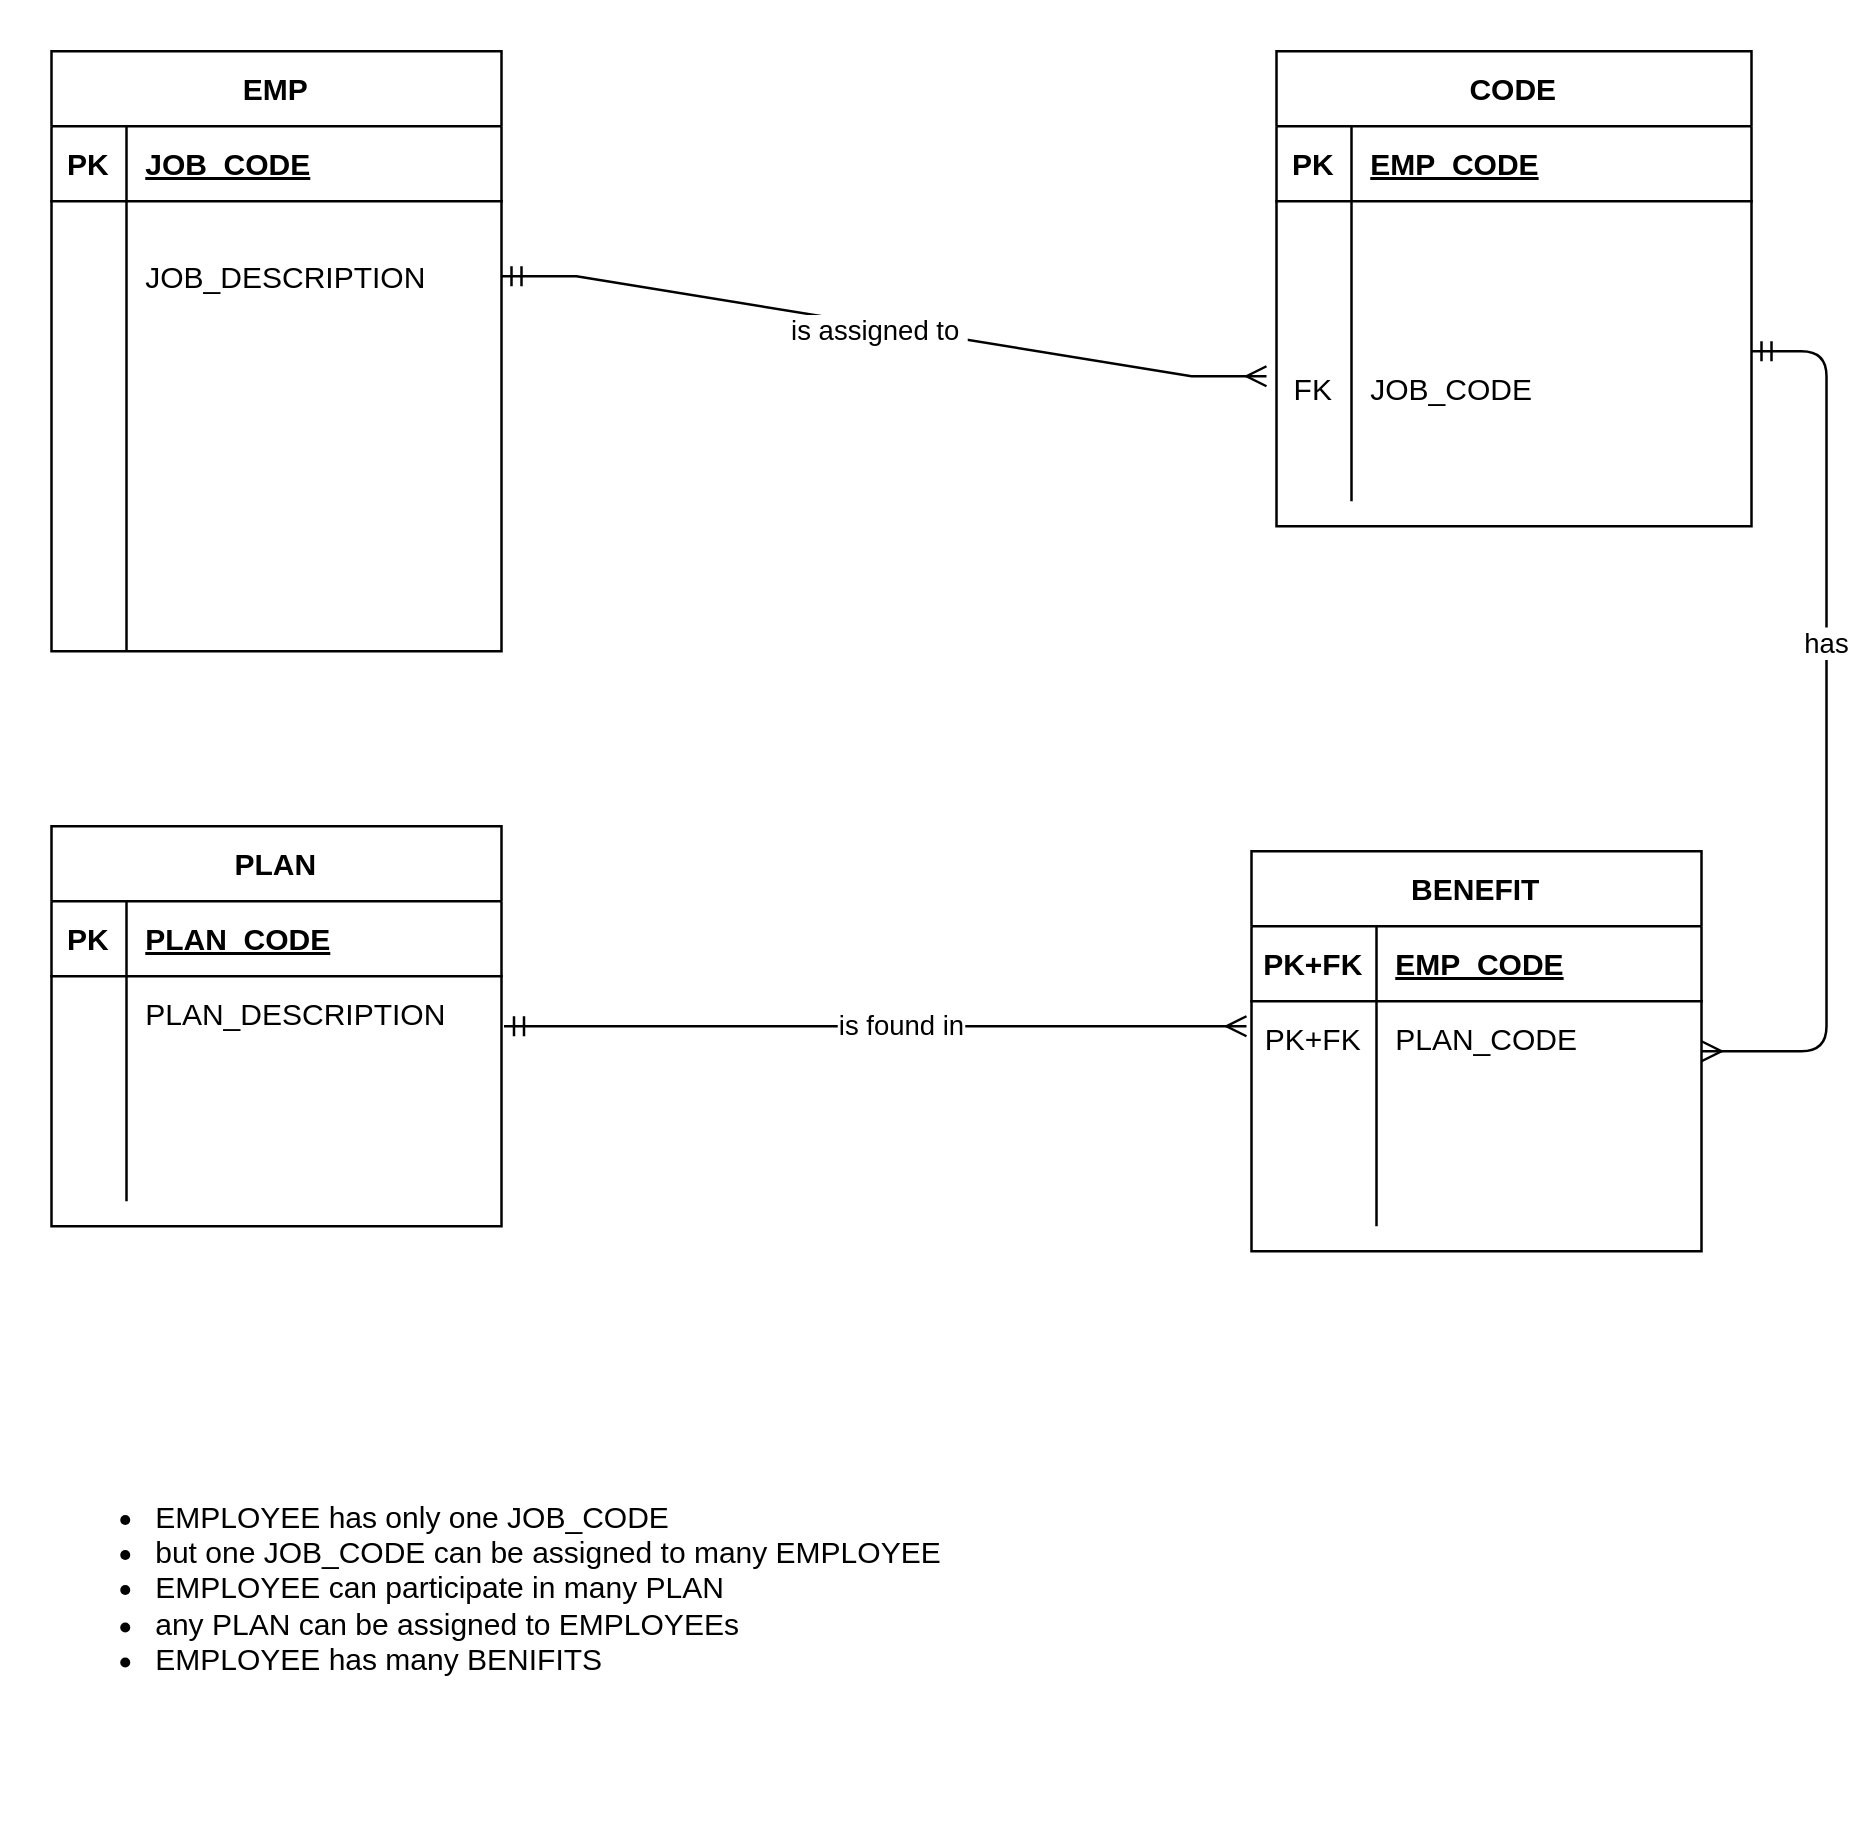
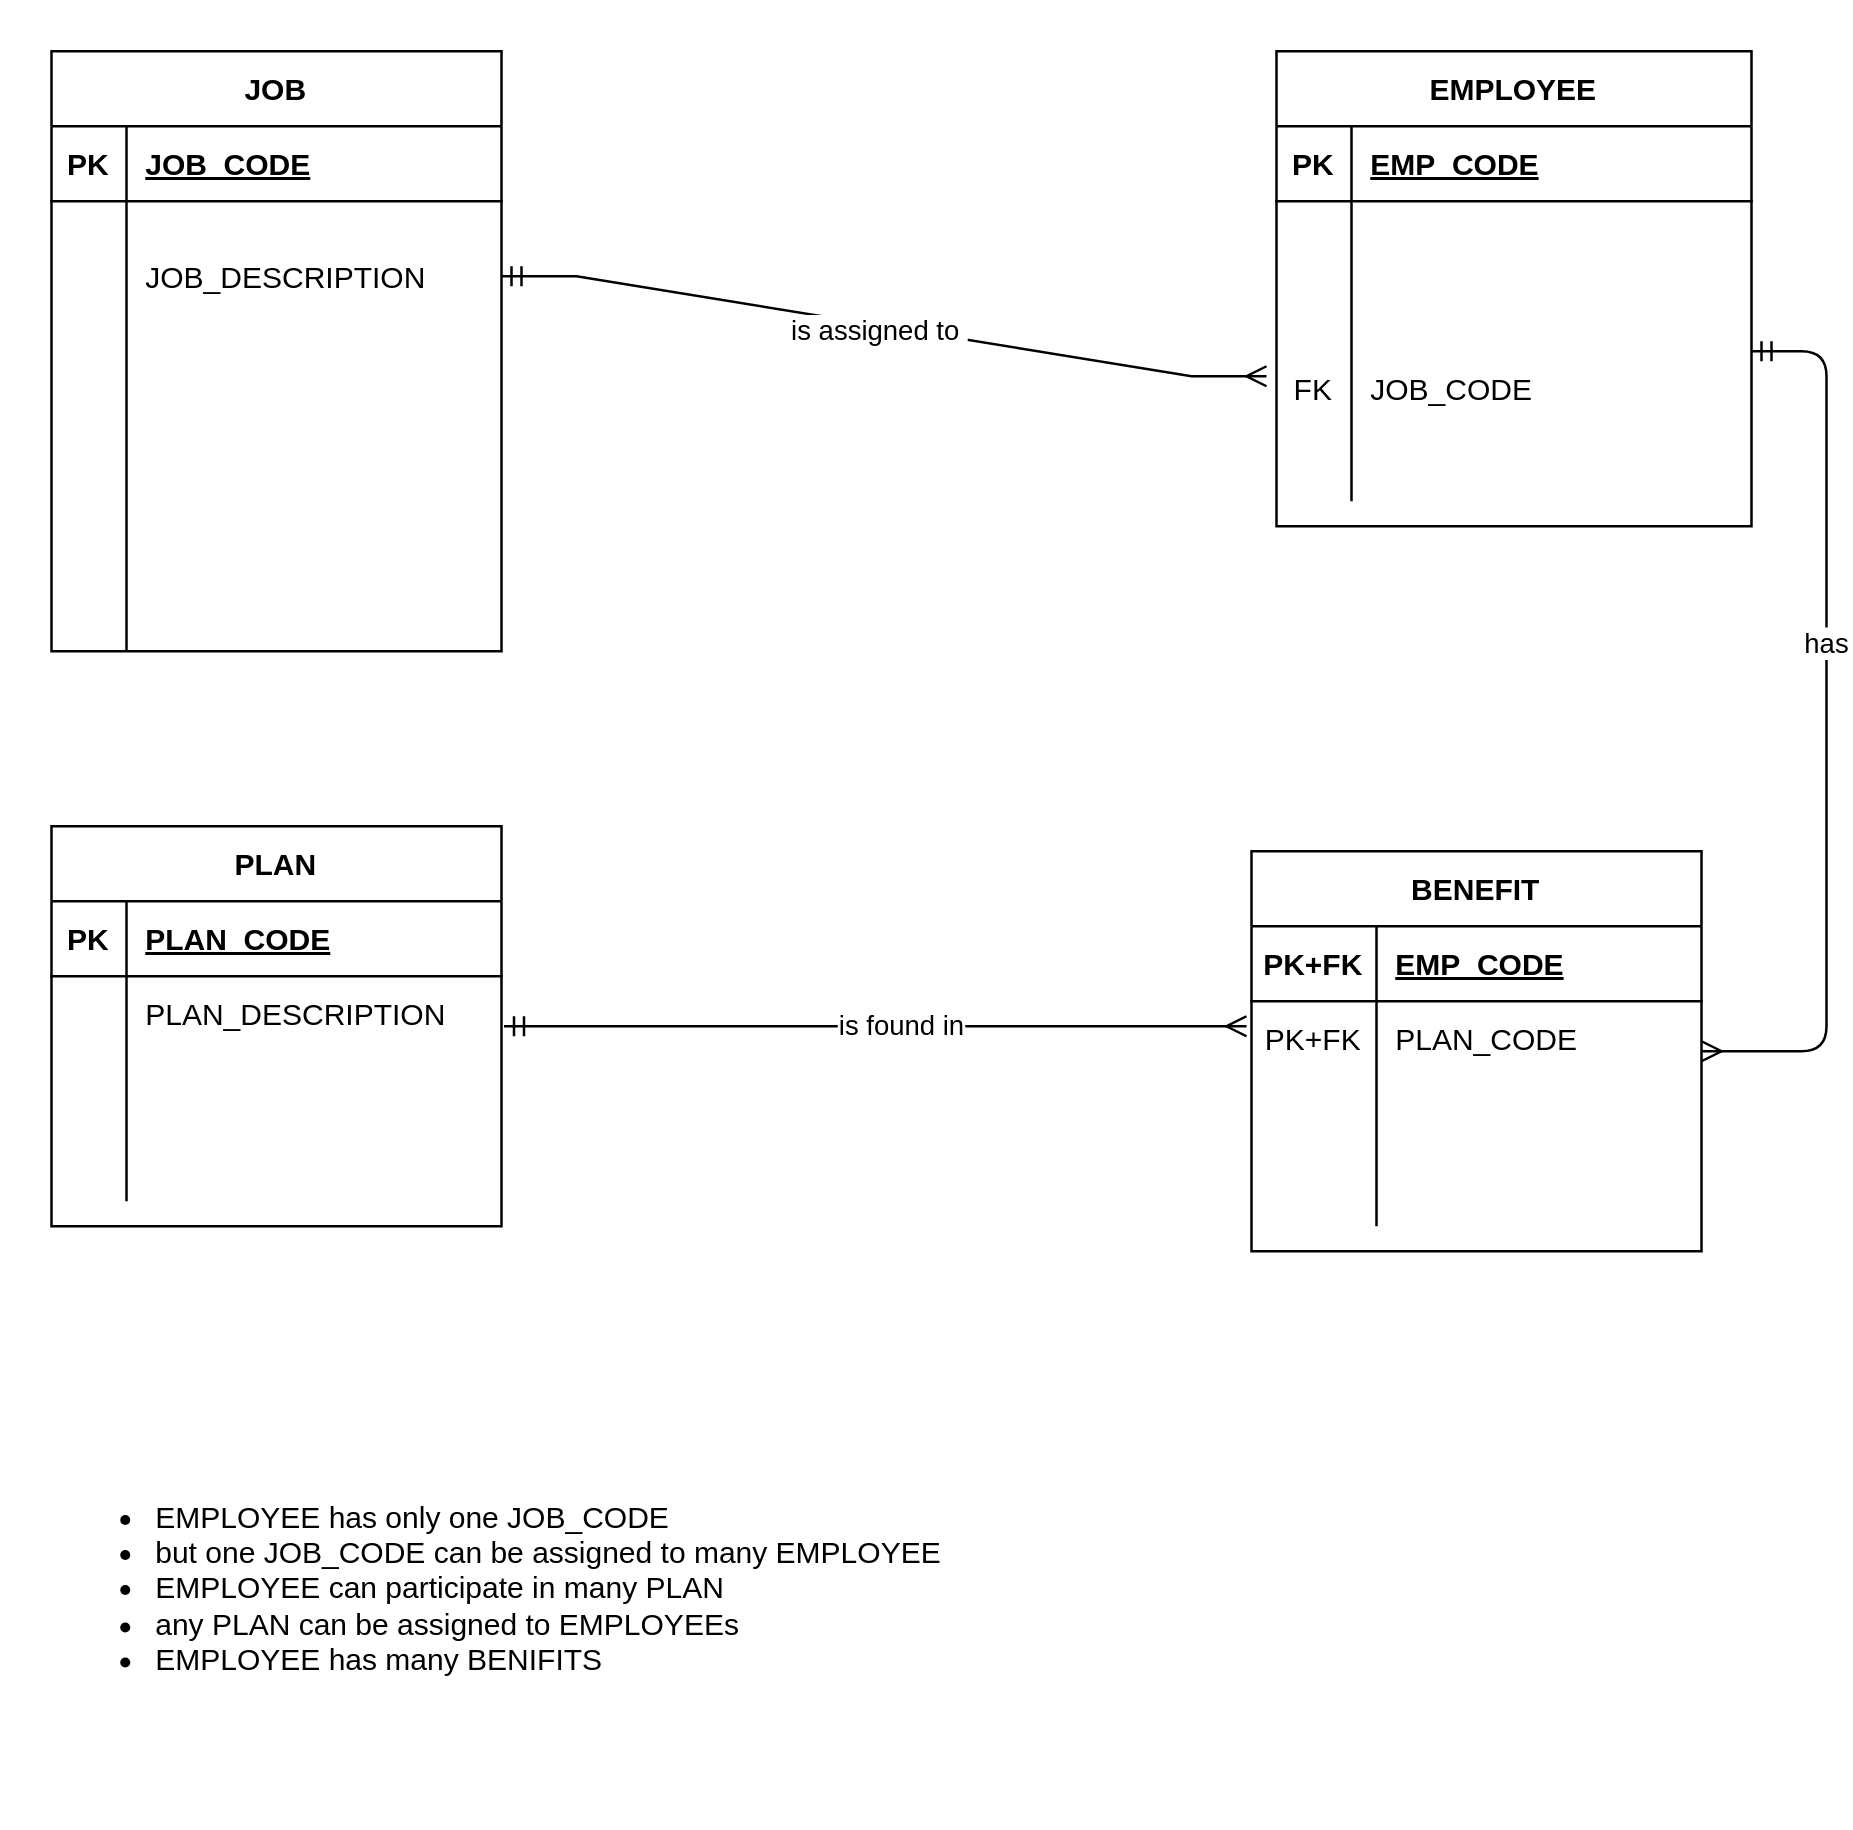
node "EMP": label "EMP" -> "JOB"
node "CODE": label "CODE" -> "EMPLOYEE"
